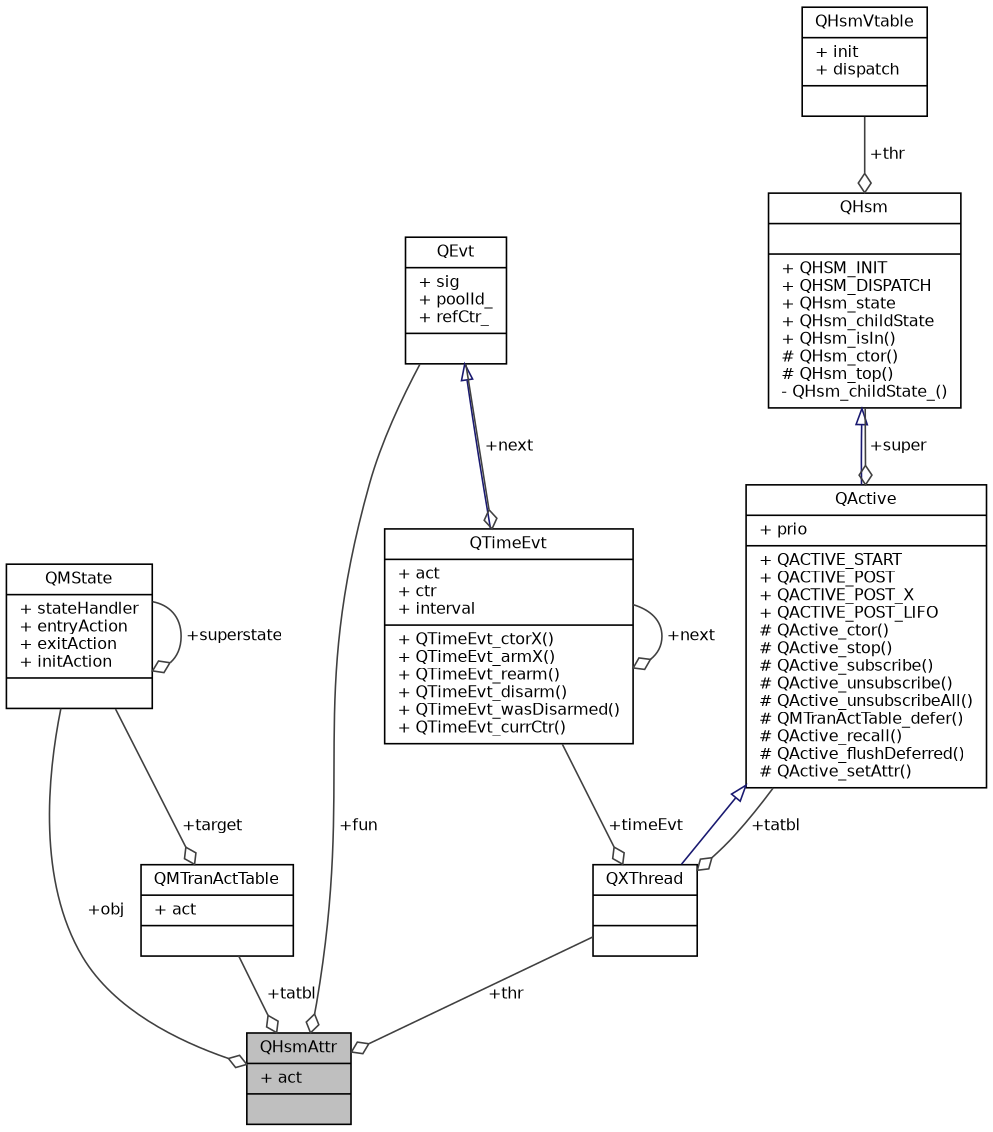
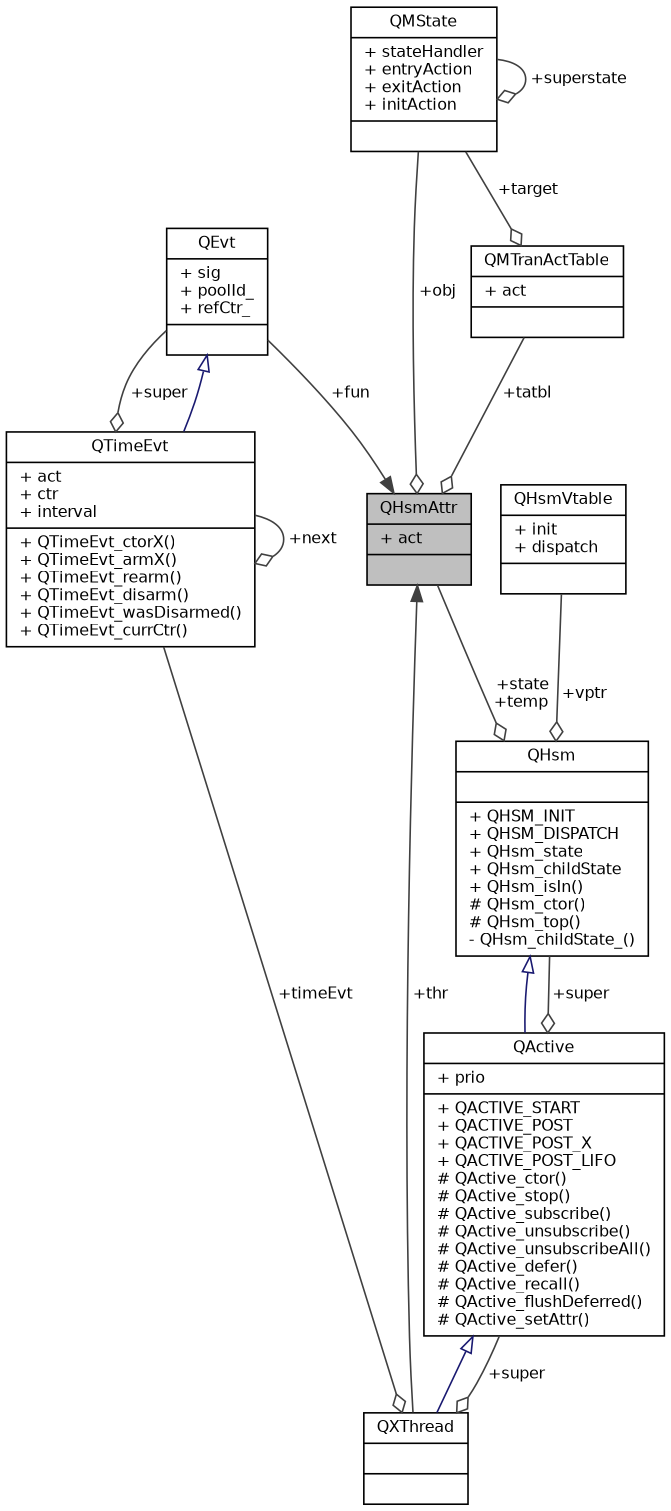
edge "QHsmVtable" -> "QHsm": label " +thr" -> " +vptr"
edge "QEvt" -> "QTimeEvt": label " +next" -> " +super"
edge "QHsmAttr" -> "QHsm": added, label "+state +temp"
edge "QEvt" -> "QHsmAttr": arrowhead odiamond -> normal
node "QActive": text "# QMTranActTable_defer()" -> "# QActive_defer()"
edge "QActive" -> "QXThread": label " +tatbl" -> " +super"
edge "QXThread" -> "QHsmAttr": arrowhead odiamond -> normal
